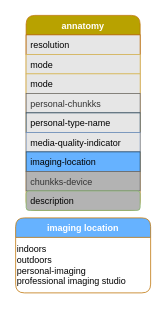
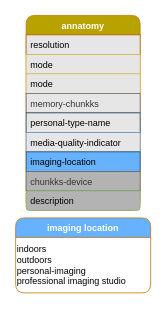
node "personal-chunkks": label "personal-chunkks" -> "memory-chunkks"
